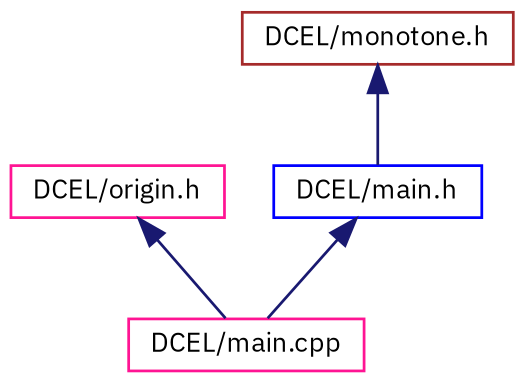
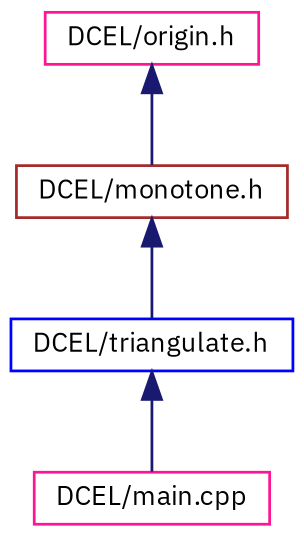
node "DCEL/main.h": label "DCEL/main.h" -> "DCEL/triangulate.h"
edge "DCEL/main.cpp" -> "DCEL/origin.h": now "DCEL/monotone.h" -> "DCEL/origin.h"
